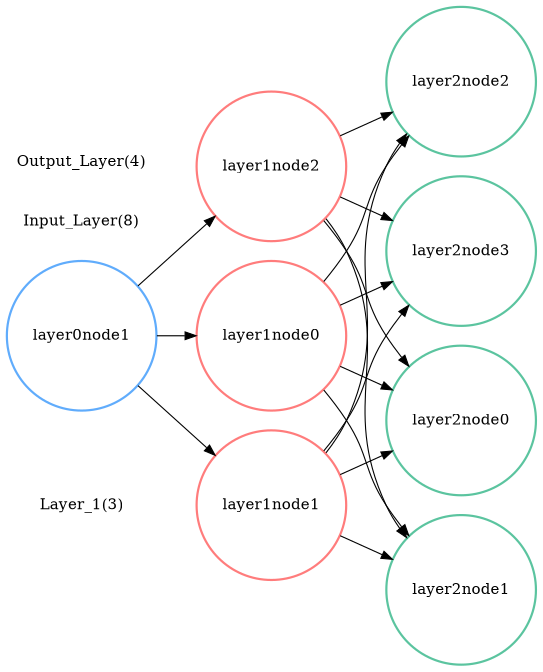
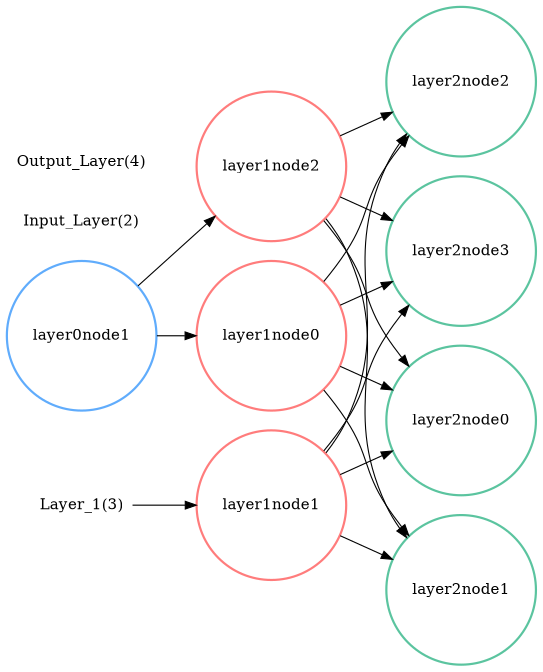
node "Input_Layer(8)": label "Input_Layer(8)" -> "Input_Layer(2)"
edge "layer0node1" -> "layer1node1": now "Layer_1(3)" -> "layer1node1"
